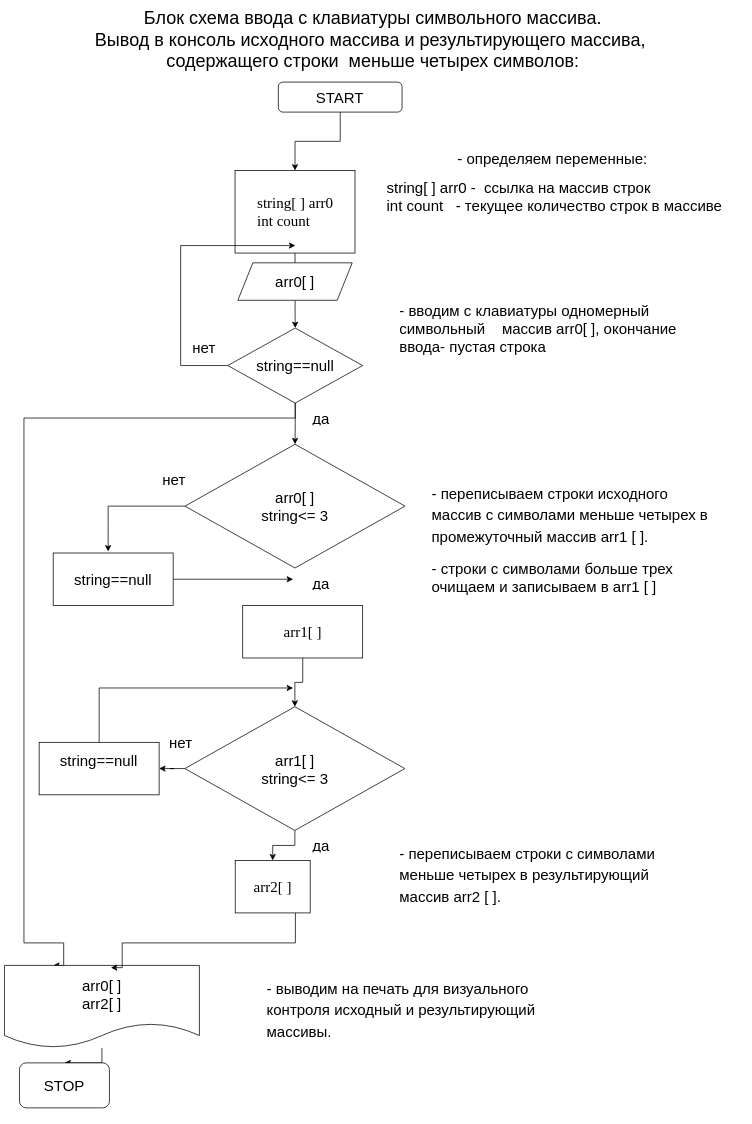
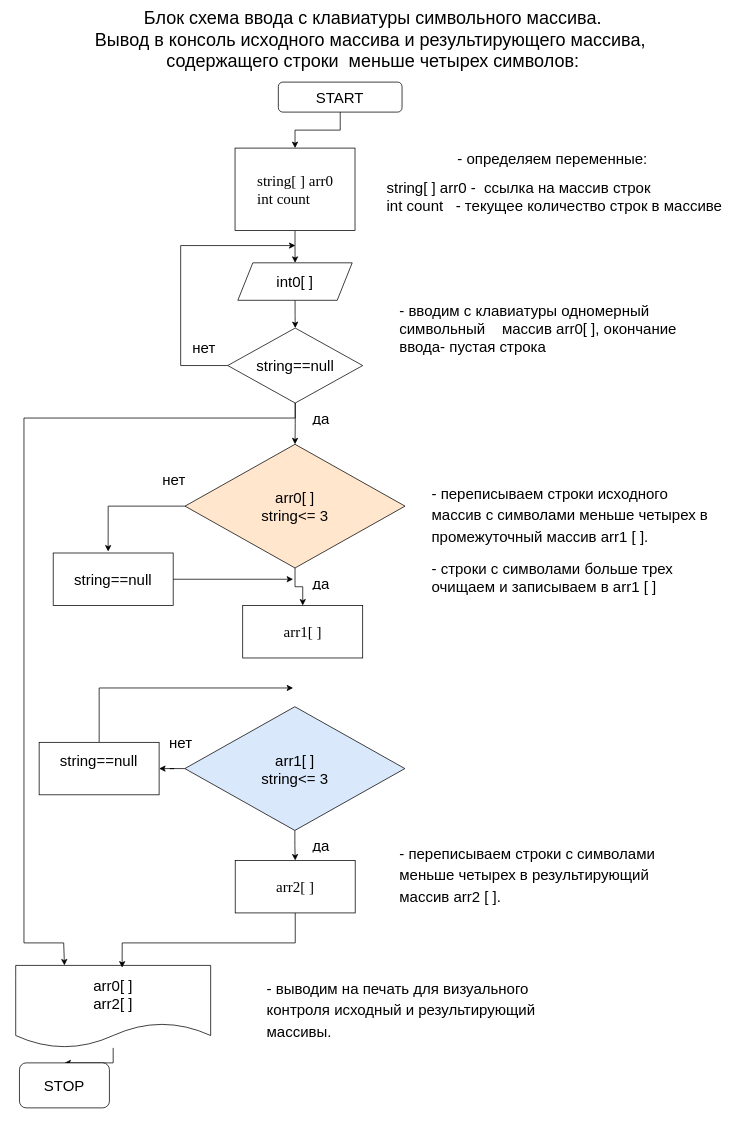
node "string[ ] arr0 int count": moved (295, 212) -> (295, 189)
node "arr0[ ]": label "arr0[ ]" -> "int0[ ]"
node "arr0[ ] string<= 3": fillcolor #ffffff -> #ffe6cc
edge "arr0[ ] string<= 3" -> "arr1[ ]": added
edge "arr1[ ]" -> "arr1[ ]string<= 3": removed
node "arr1[ ]string<= 3": fillcolor #ffffff -> #dae8fc
node "arr2[ ]": size 75x53 -> 120x53
node "arr0[ ] arr2[ ]": moved (102, 1007) -> (113, 1007)
